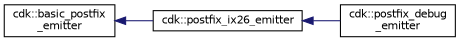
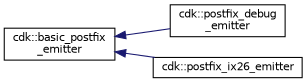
edge "cdk::postfix_debug _emitter" -> "cdk::postfix_ix26_emitter": now "cdk::postfix_debug _emitter" -> "cdk::basic_postfix _emitter"
